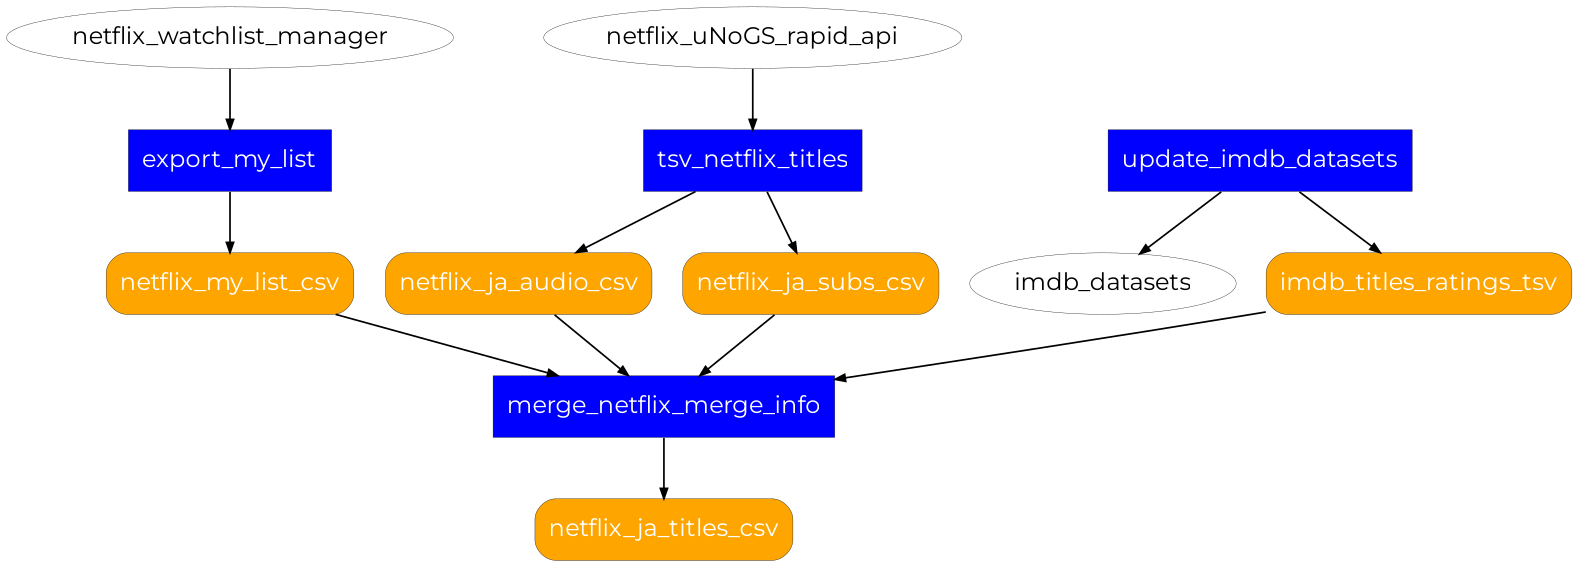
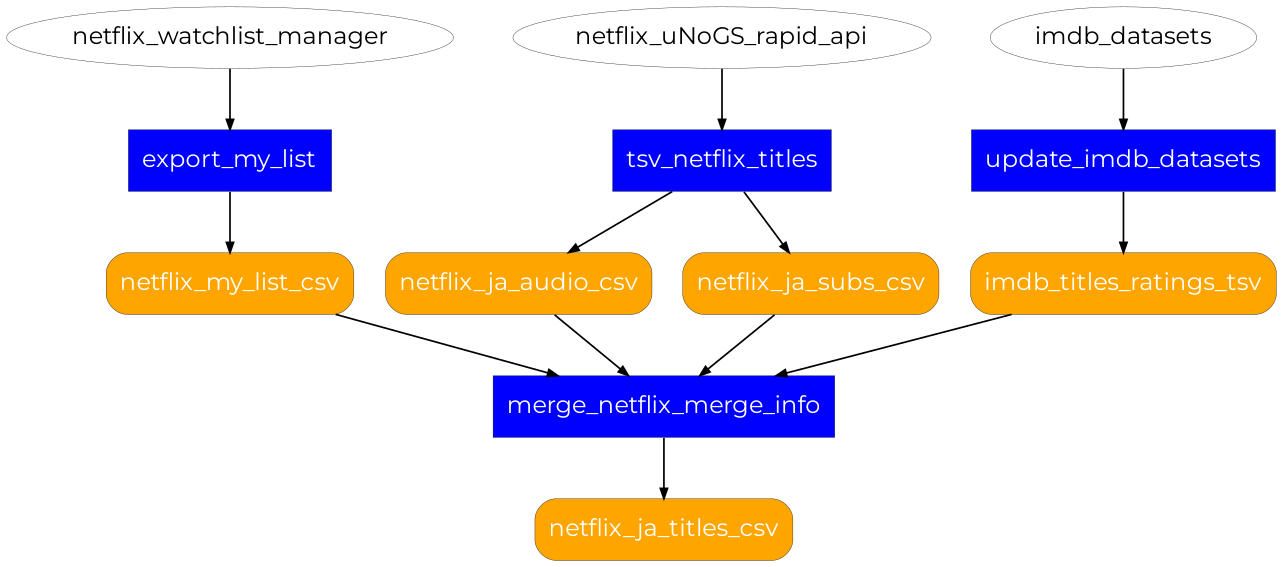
edge "update_imdb_datasets" -> "imdb_datasets": reversed
